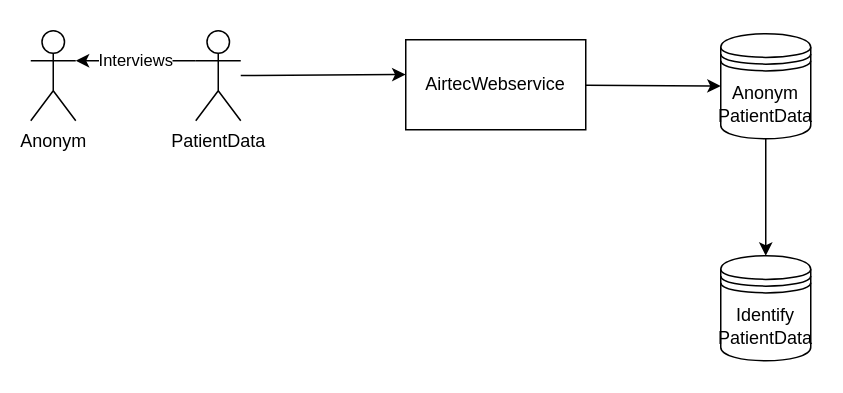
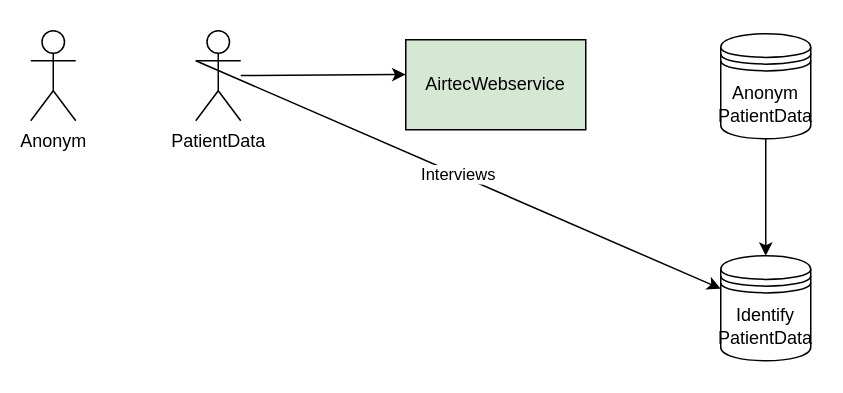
edge "PatientData" -> "Anonym": now "PatientData" -> "Identify PatientData"
node "AirtecWebservice": fillcolor #ffffff -> #d5e8d4
edge "AirtecWebservice" -> "Anonym PatientData": removed
